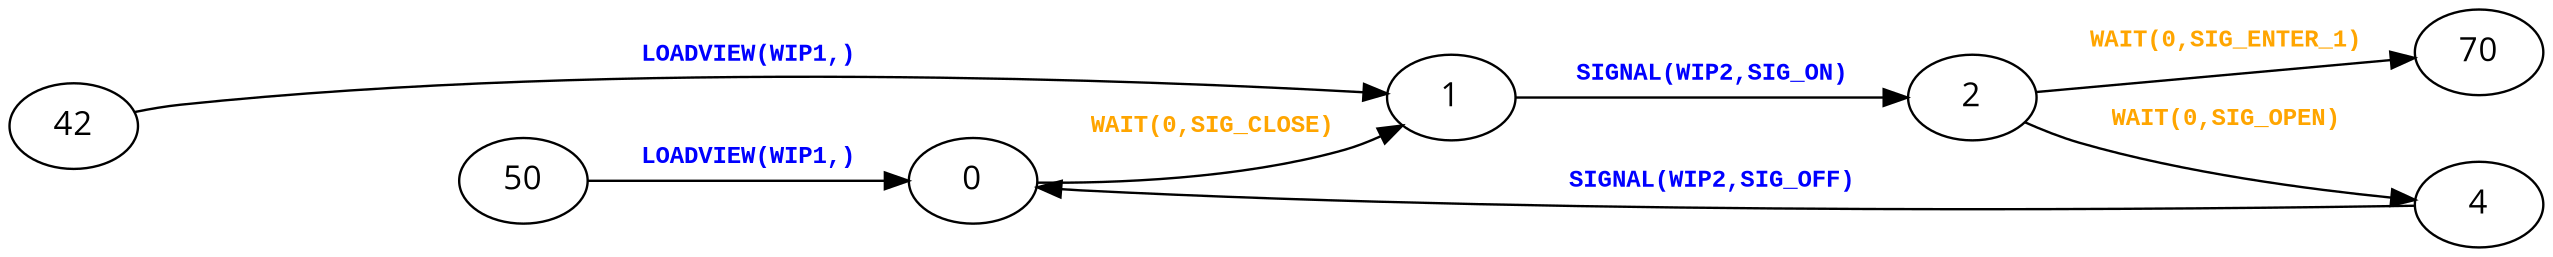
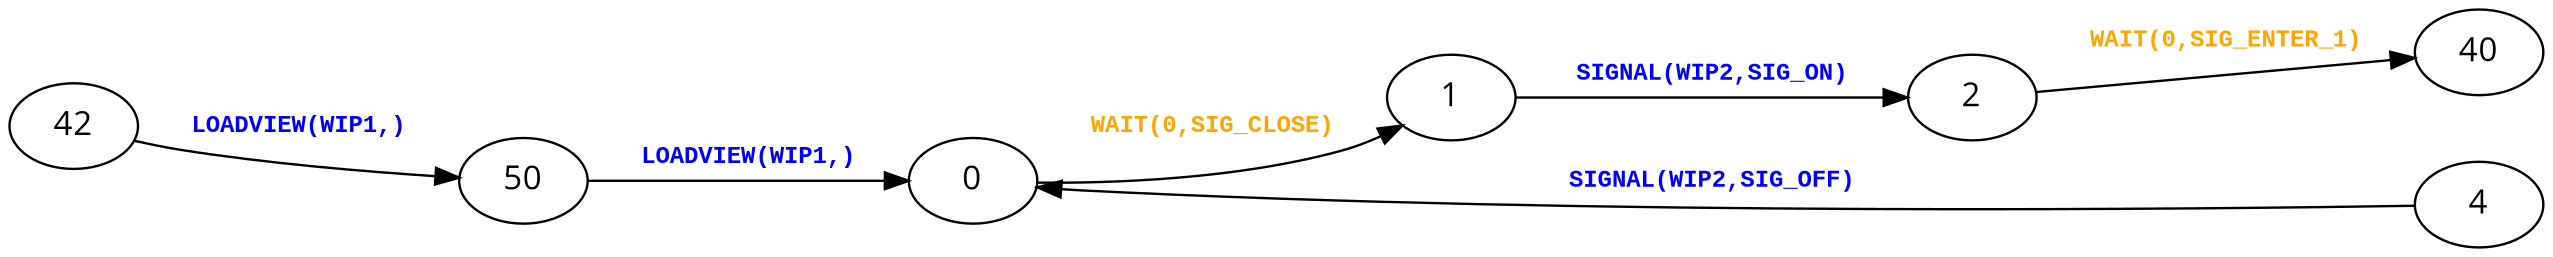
node "70": label "70" -> "40"
edge "42" -> "1": now "42" -> "50"
edge "2" -> "4": removed, label "WAIT(0,SIG_OPEN)"
